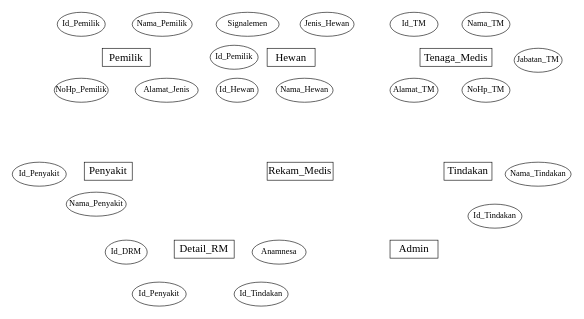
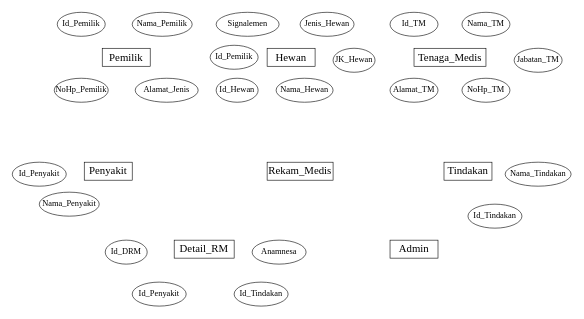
node "Tenaga_Medis": moved (456, 57) -> (450, 57)
node "JK_Hewan": added
node "Nama_Penyakit": moved (96, 204) -> (69, 204)
